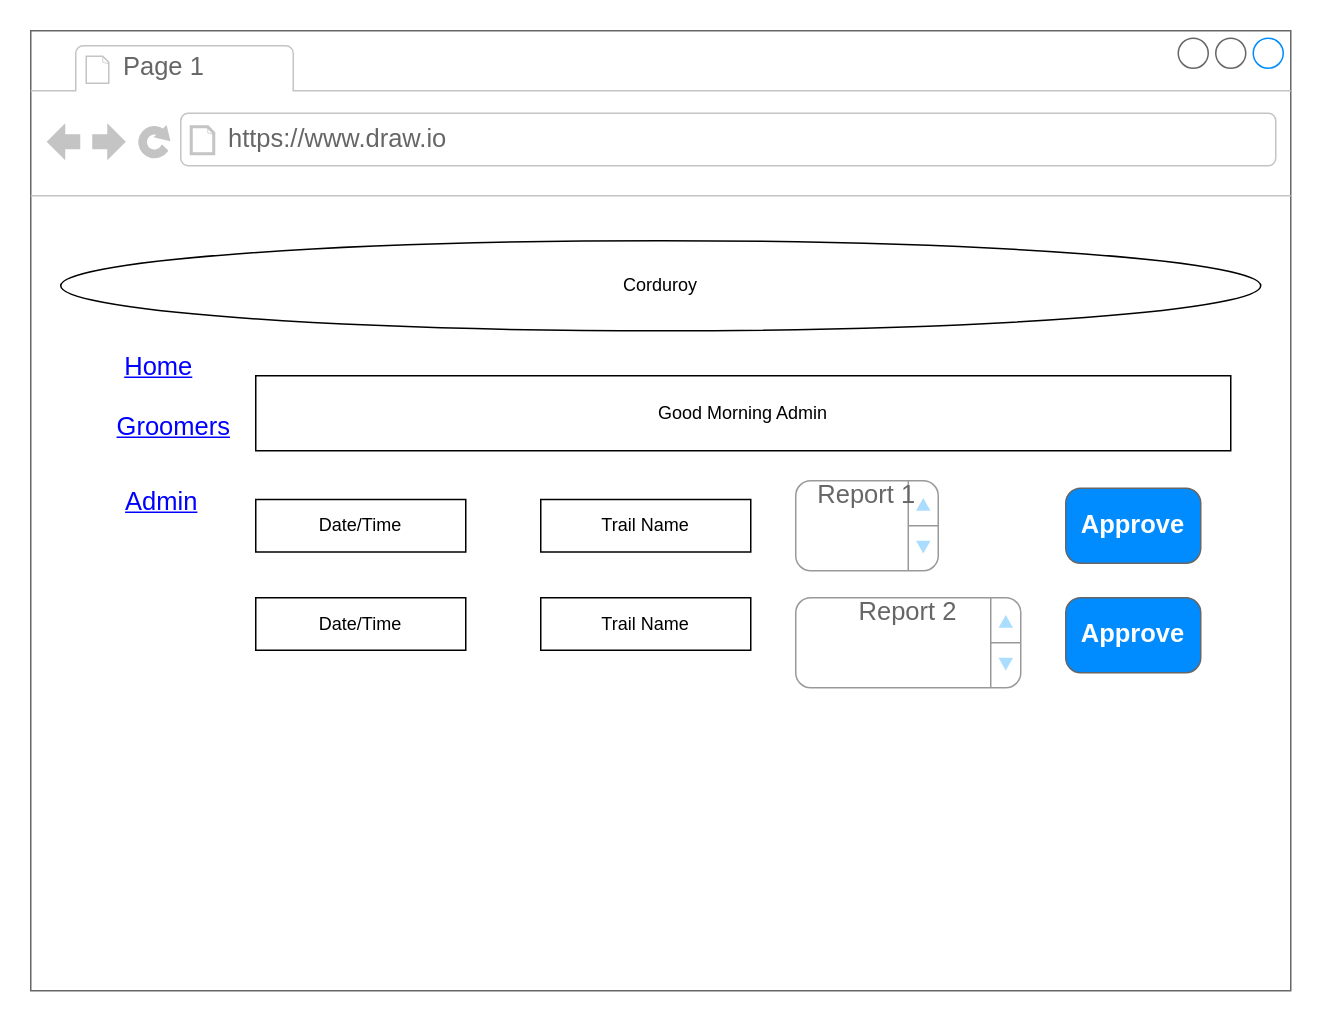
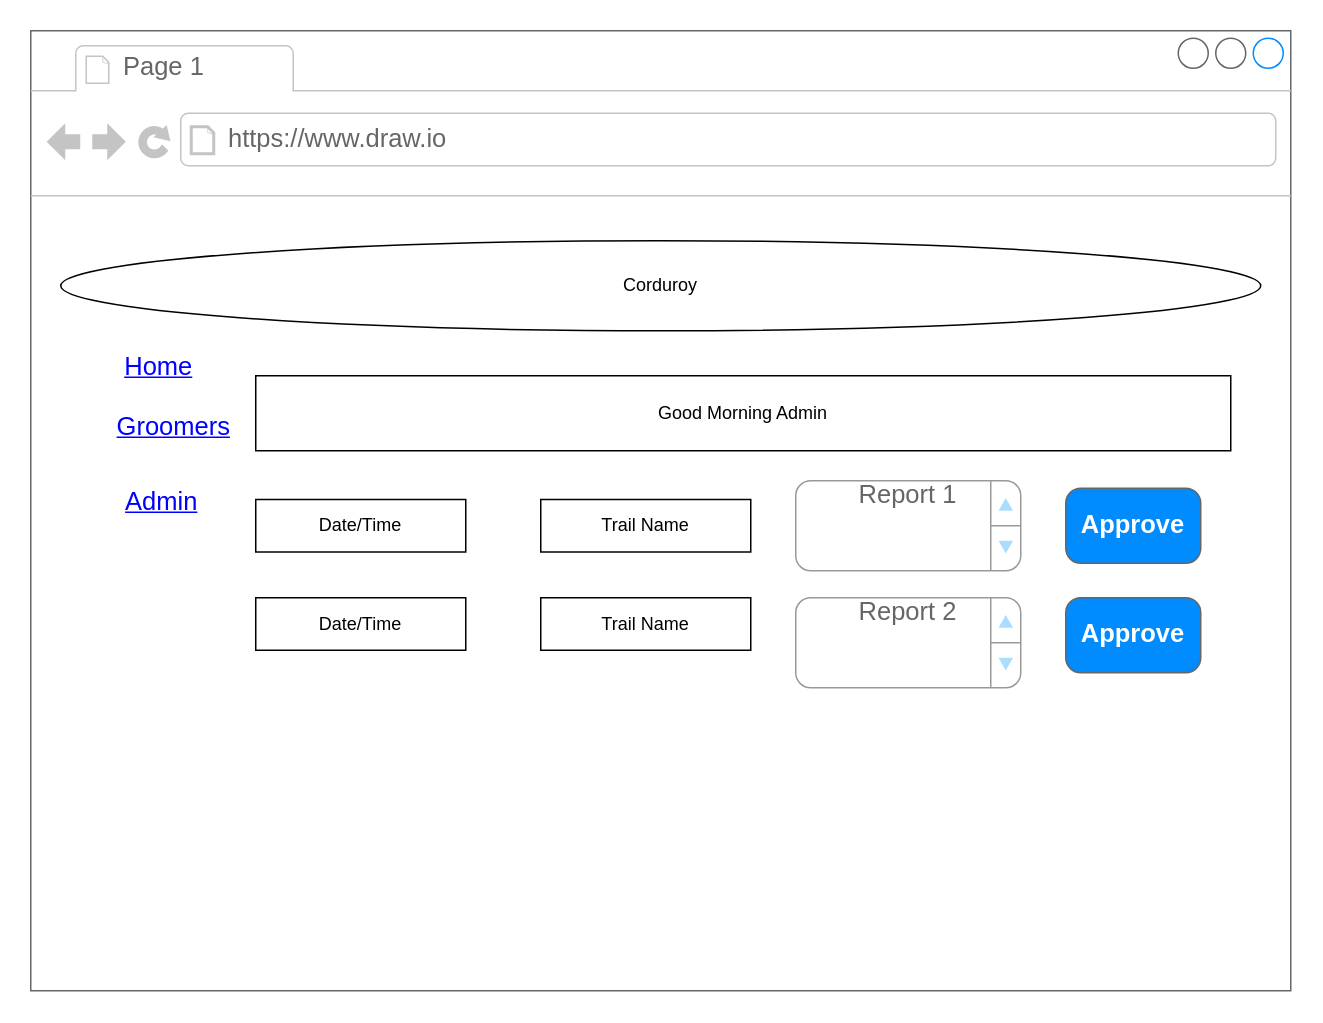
node "Report 1": size 143x90 -> 225x90
